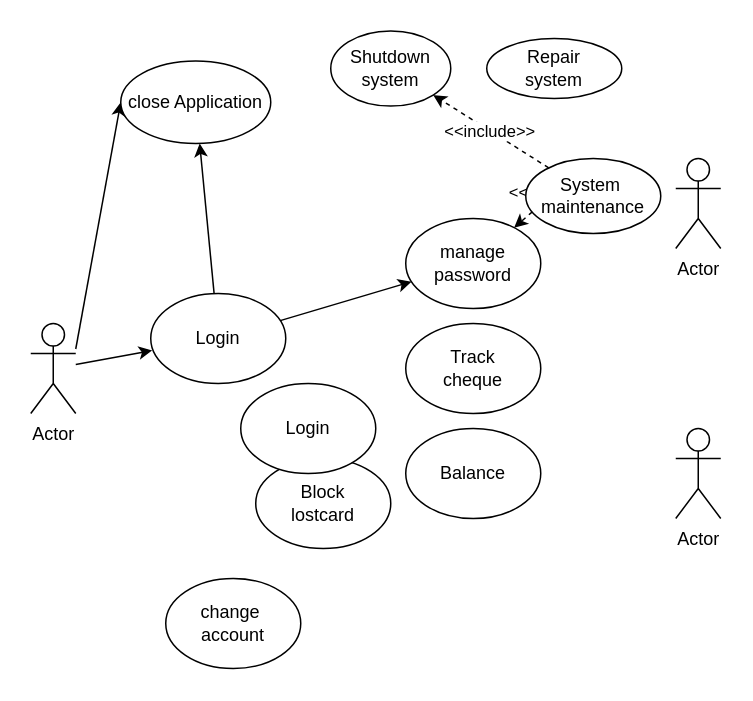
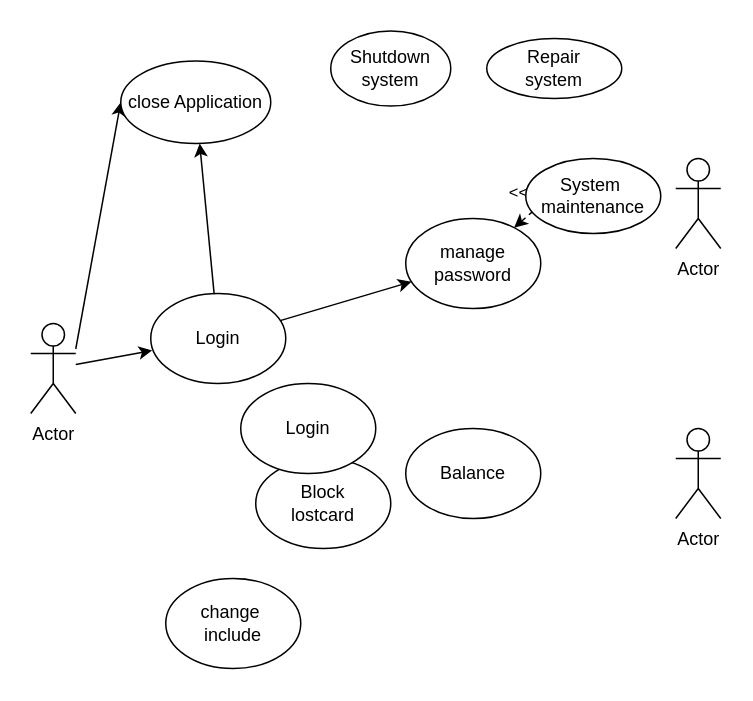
edge "System maintenance" -> "Shutdown system": removed, label "<<include>>"
node "Track cheque": removed
node "change account": label "change account" -> "change include"
